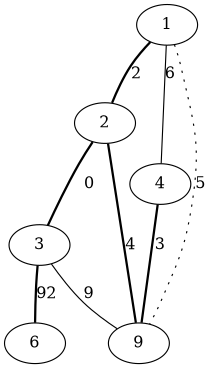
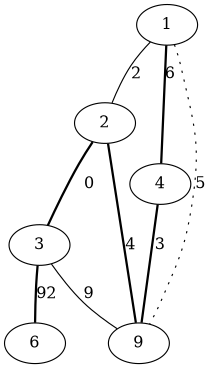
edge "1" -- "2": style bold -> solid
edge "1" -- "4": style solid -> bold
